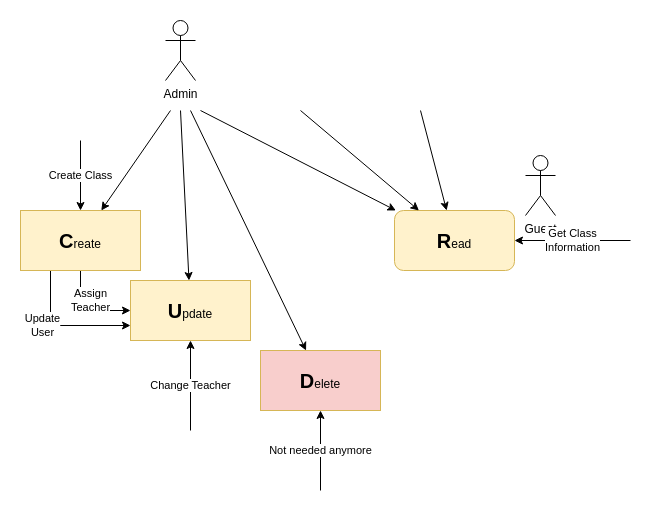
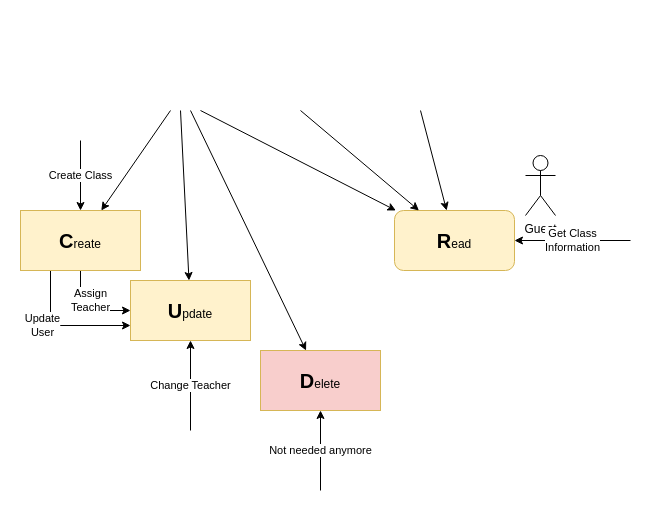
node "Admin": removed
